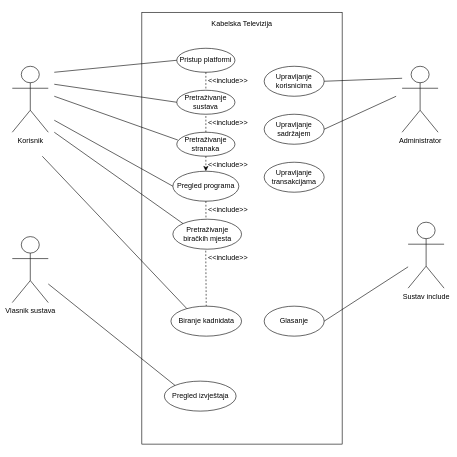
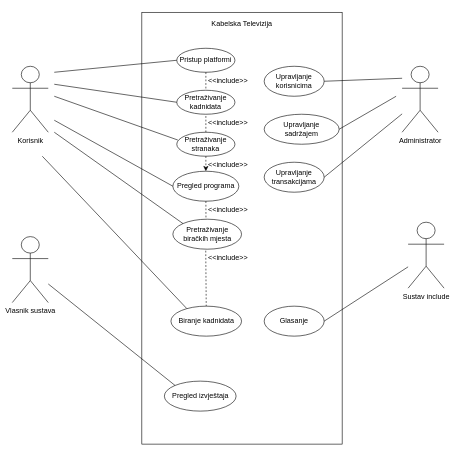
node "Pretraživanje sustava": label "Pretraživanje sustava" -> "Pretraživanje kadnidata"
node "Upravljanje sadržajem": size 60x30 -> 75x30
edge "Administrator" -- "Upravljanje transakcijama": added
